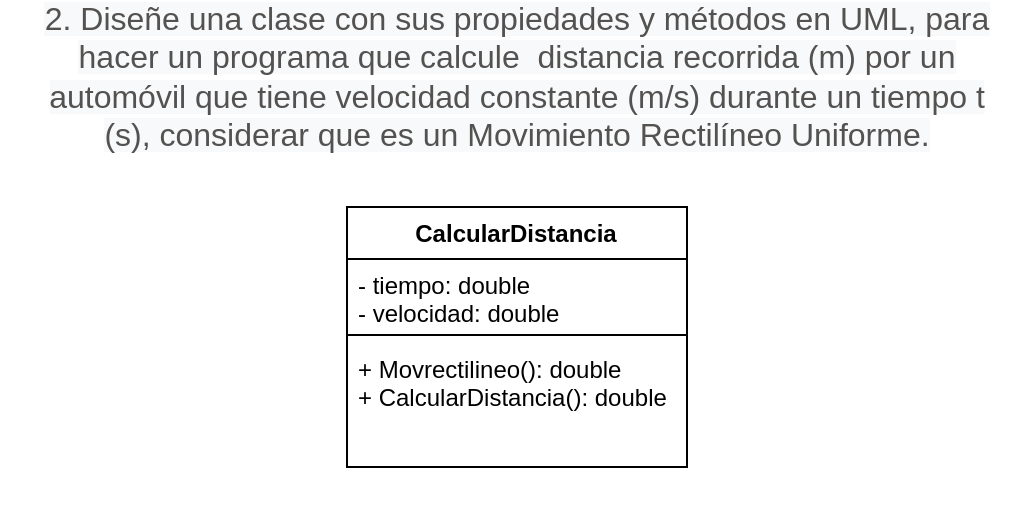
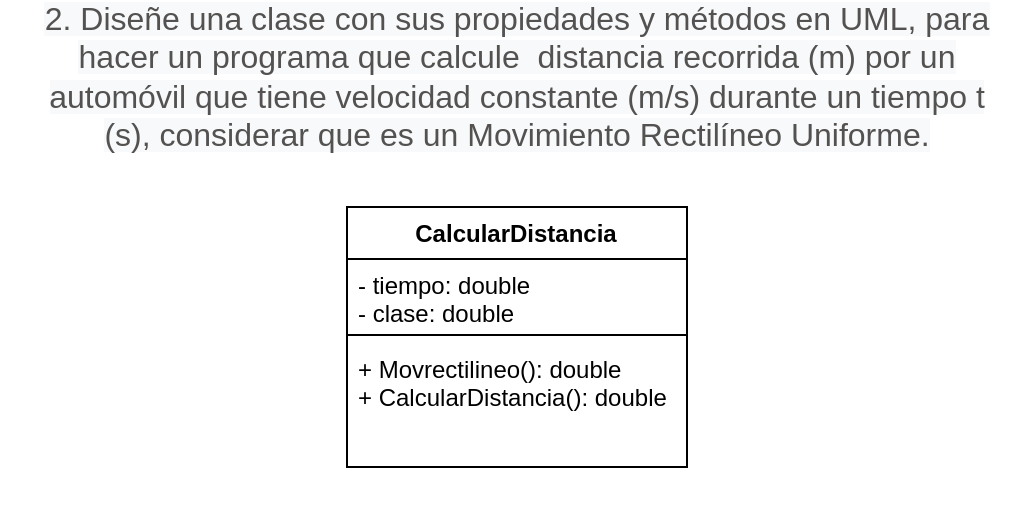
node "- tiempo: double - velocidad: double": label "- tiempo: double - velocidad: double" -> "- tiempo: double - clase: double"
